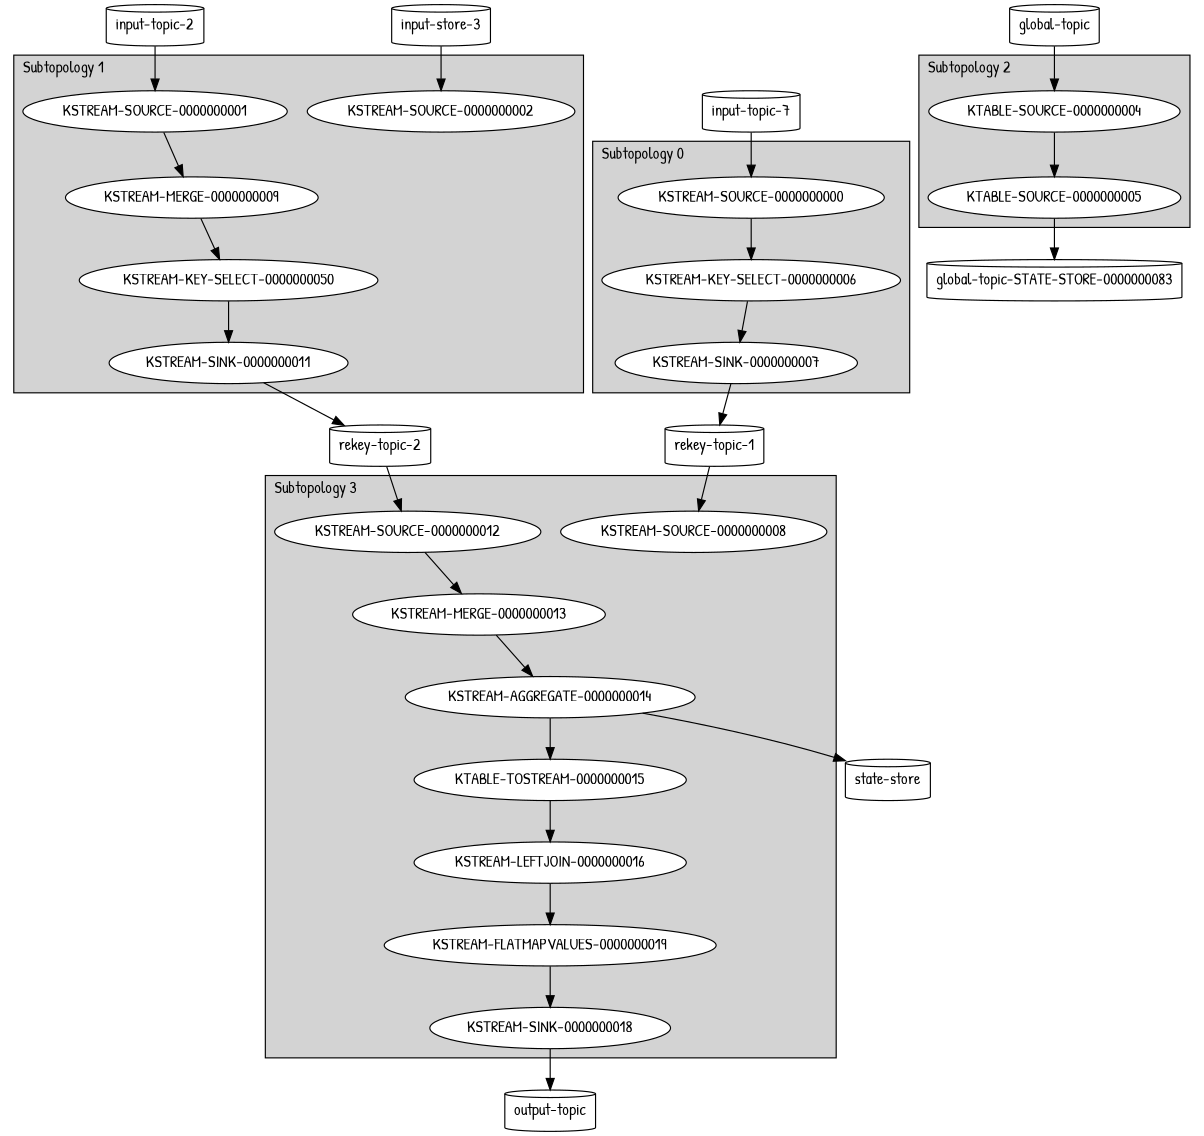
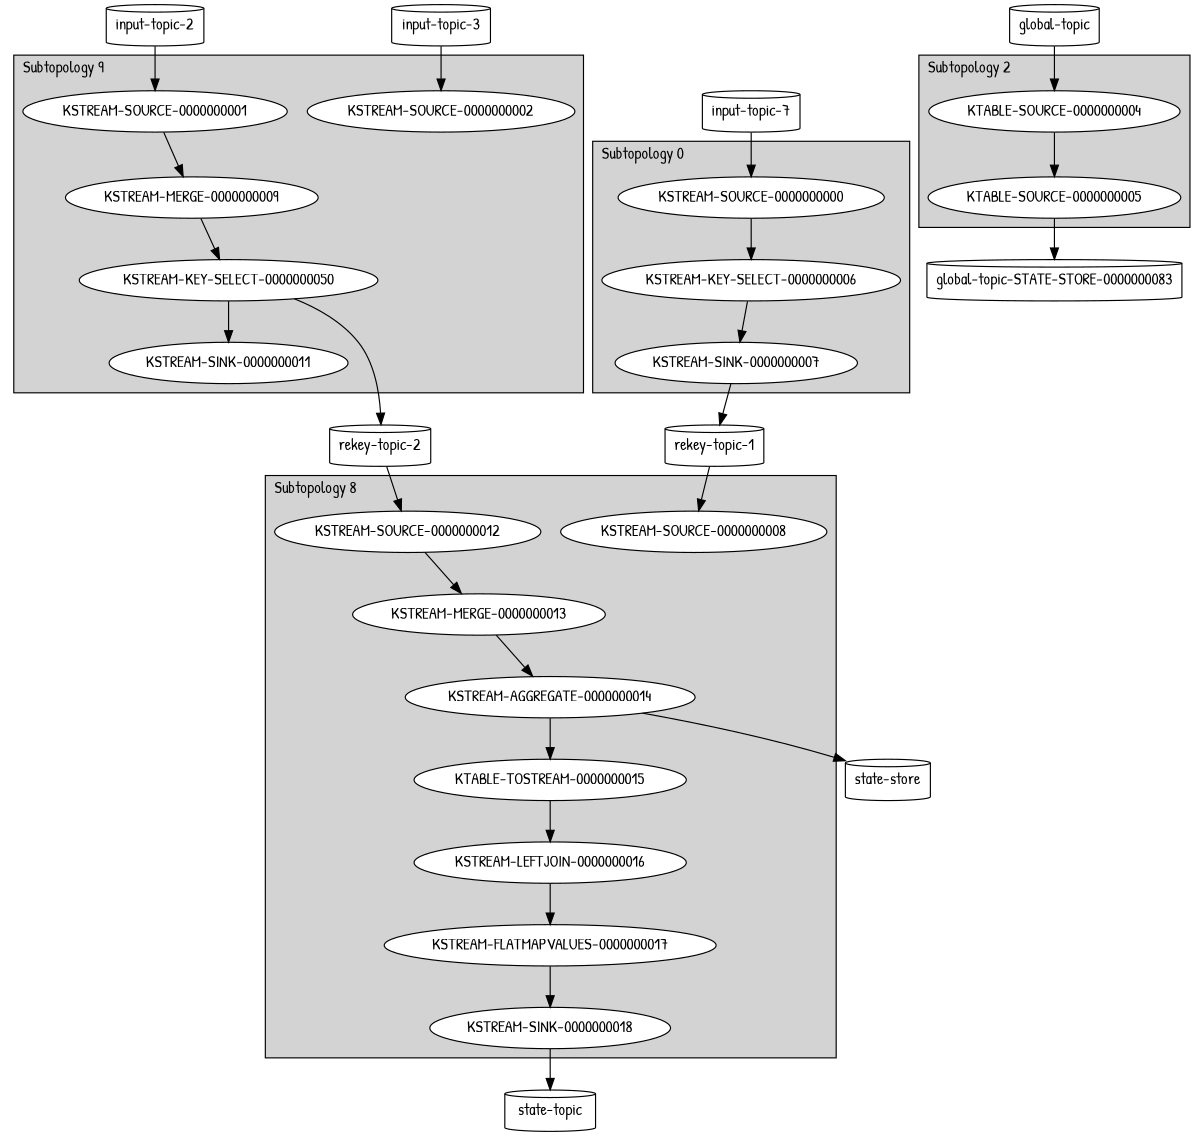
node "input-store-3": label "input-store-3" -> "input-topic-3"
cluster "Subtopology 1": label "Subtopology 1" -> "Subtopology 9"
edge "KSTREAM-SINK-0000000011" -> "rekey-topic-2": now "KSTREAM-KEY-SELECT-0000000050" -> "rekey-topic-2"
cluster "Subtopology 3": label "Subtopology 3" -> "Subtopology 8"
node "KSTREAM-FLATMAPVALUES-0000000019": label "KSTREAM-FLATMAPVALUES-0000000019" -> "KSTREAM-FLATMAPVALUES-0000000017"
node "output-topic": label "output-topic" -> "state-topic"
